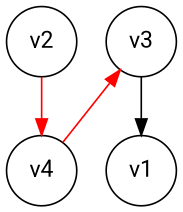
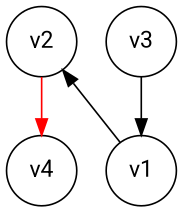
edge "v4" -> "v3": removed
edge "v1" -> "v2": added
